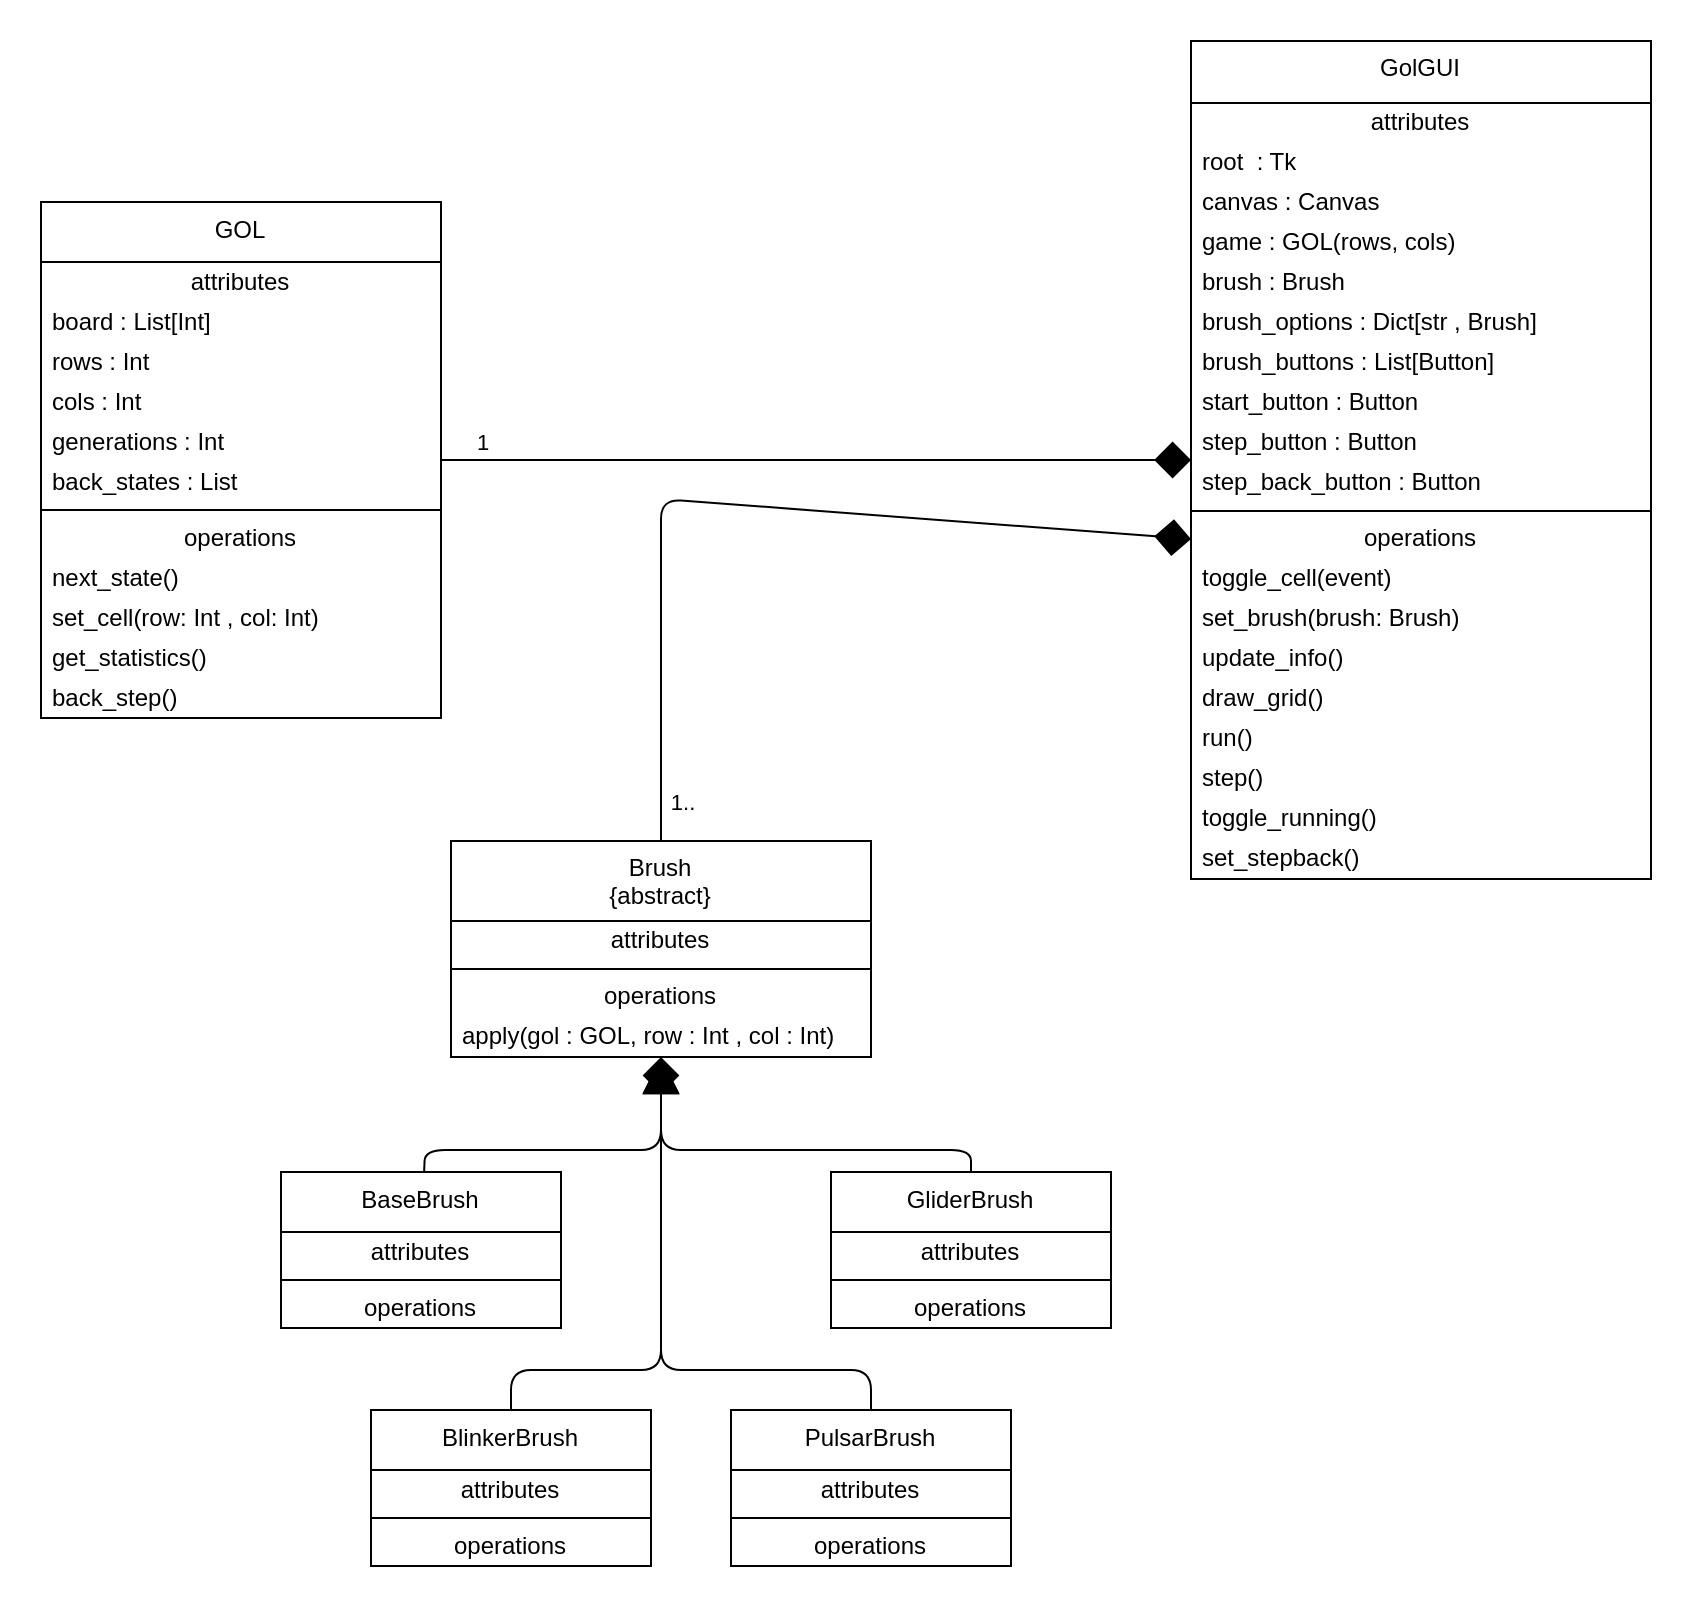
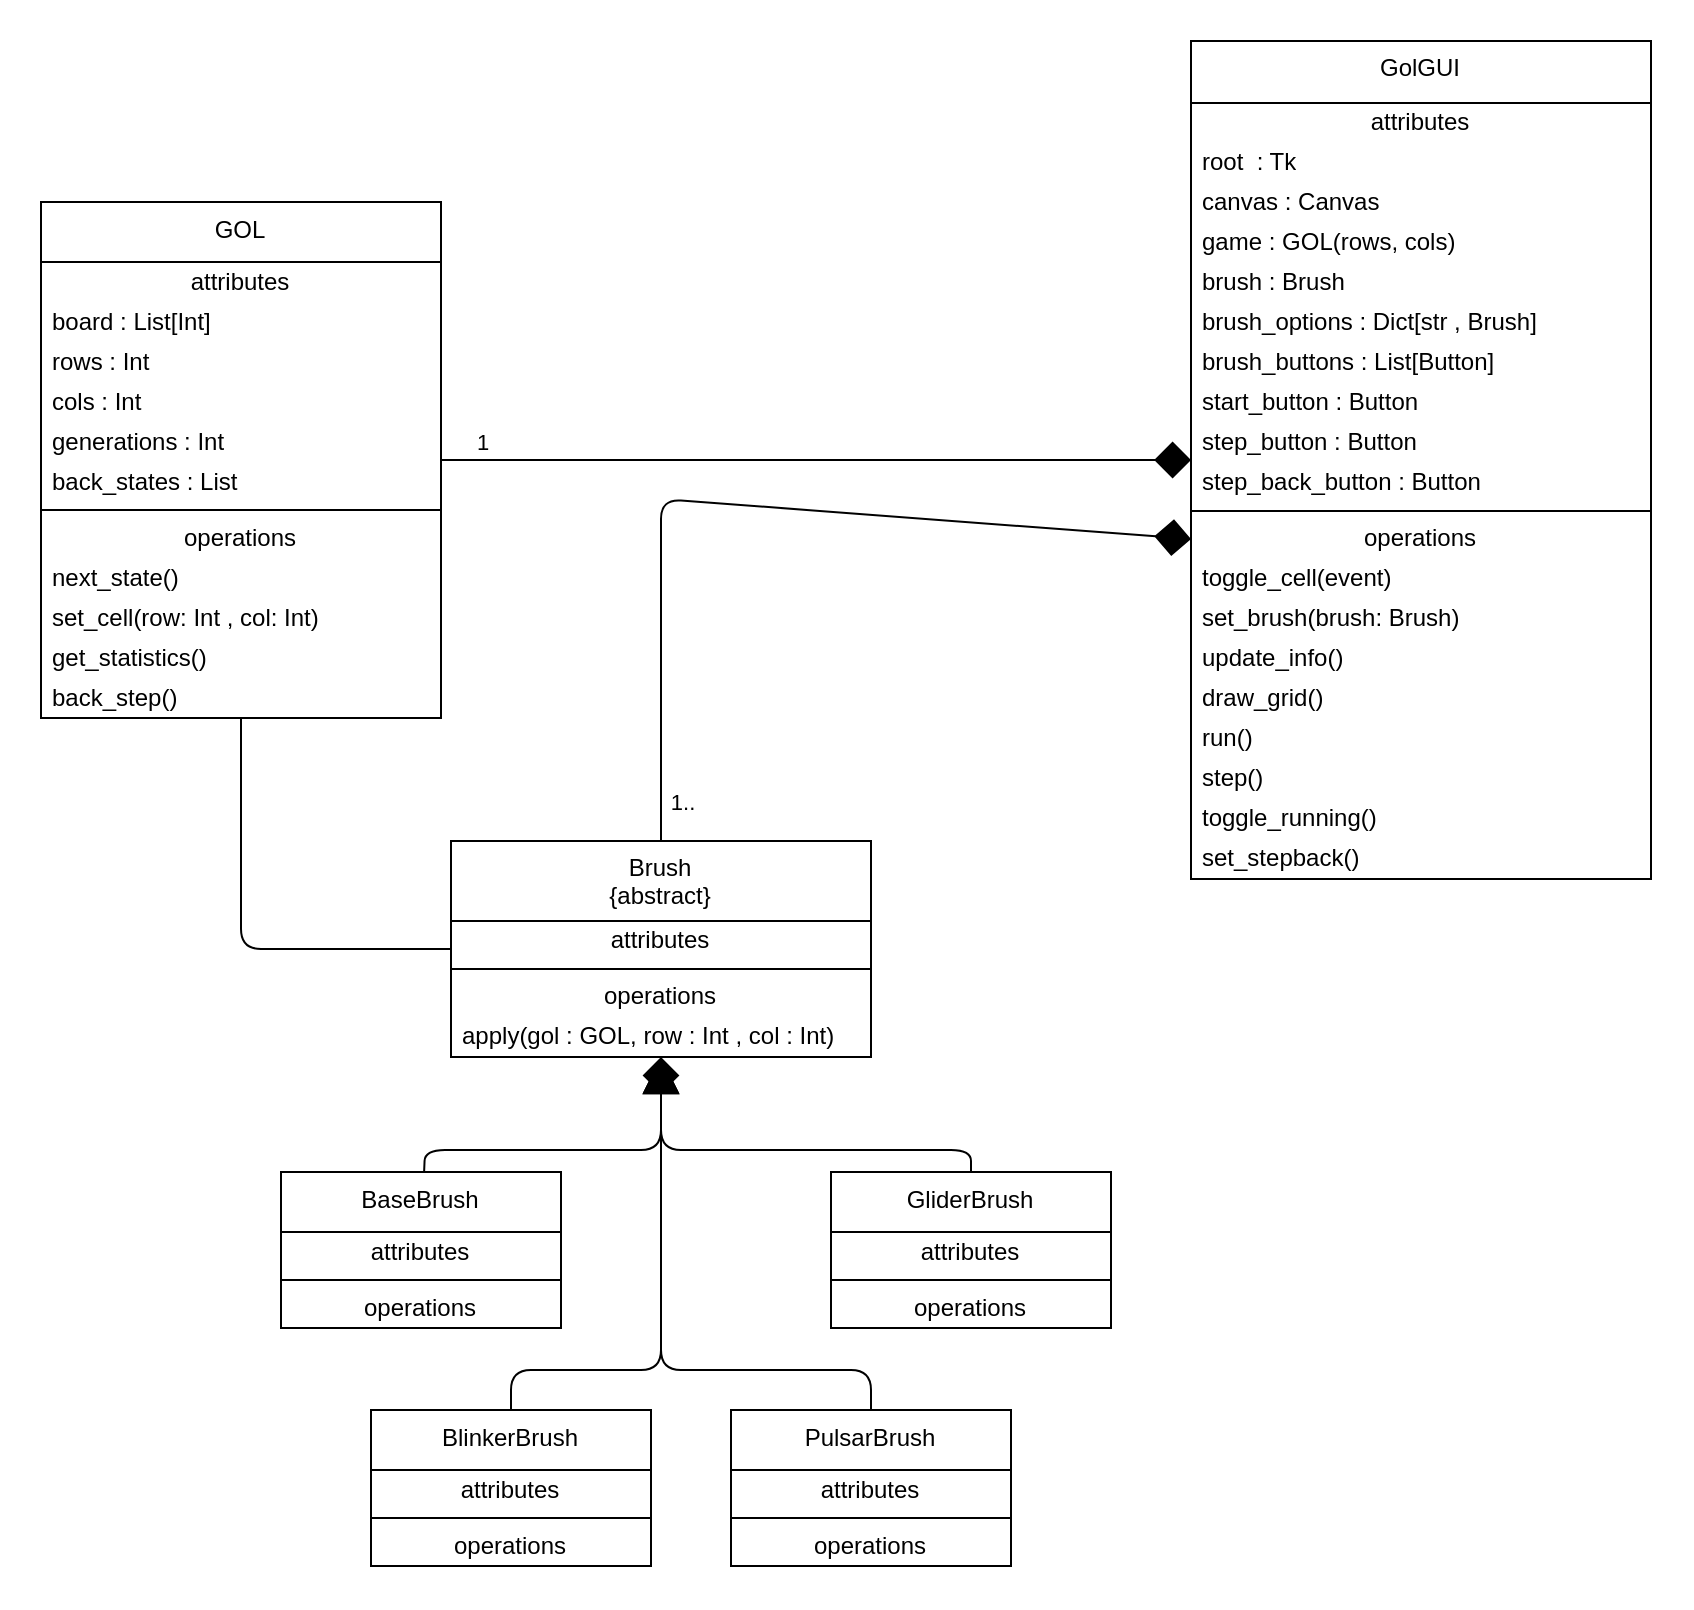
edge "GOL" -- "Brush {abstract}": added
